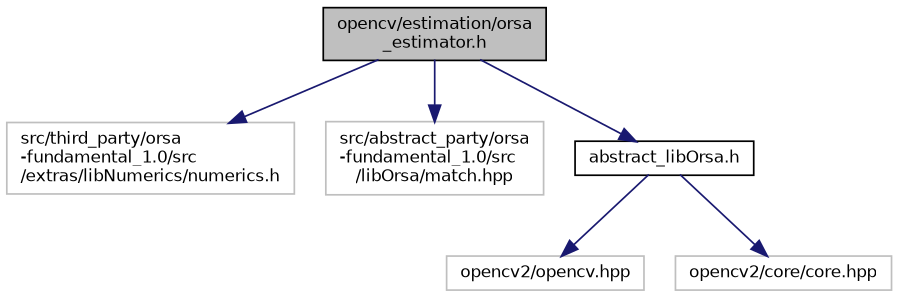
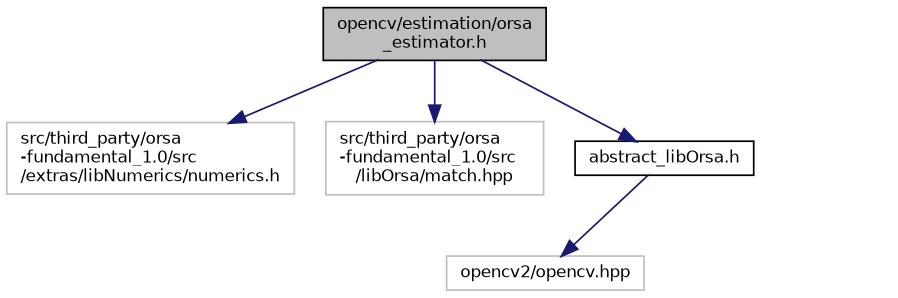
node "src/abstract_party/orsa -fundamental_1.0/src /libOrsa/match.hpp": label "src/abstract_party/orsa -fundamental_1.0/src /libOrsa/match.hpp" -> "src/third_party/orsa -fundamental_1.0/src /libOrsa/match.hpp"
node "opencv2/core/core.hpp": removed
